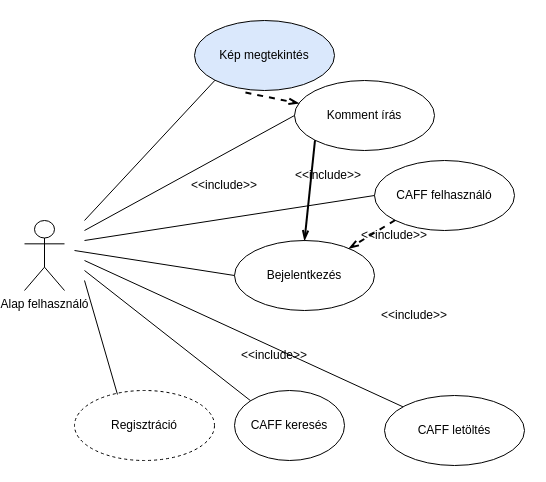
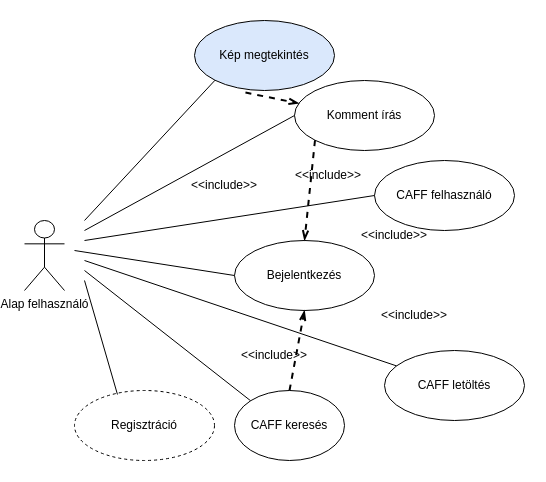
edge "Komment írás" -> "Bejelentkezés": style solid -> dashed
edge "CAFF felhasználó" -> "Bejelentkezés": removed
edge "CAFF keresés" -> "Bejelentkezés": added
node "CAFF letöltés": moved (455, 431) -> (455, 386)
